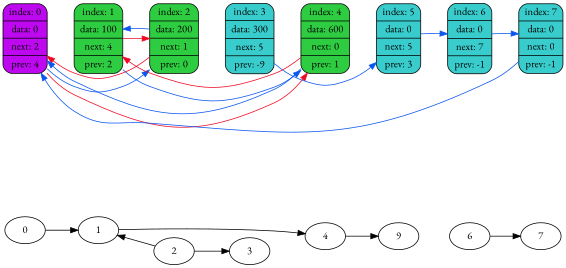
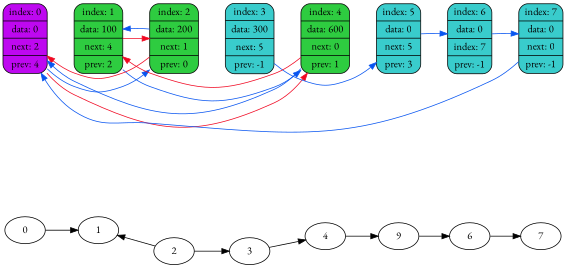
node "index: 6": text "next: 7" -> "index: 7"
node "index: 3": text "prev: -9" -> "prev: -1"
edge "1" -> "4": now "3" -> "4"
edge "9" -> "6": added
